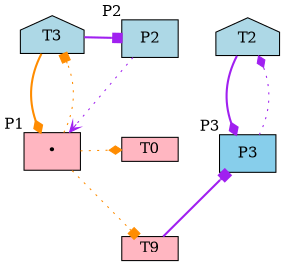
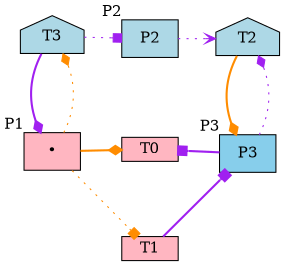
edge "T3" -> "P2 P2": style bold -> dotted
edge "T3" -> "• P1": color darkorange -> purple
edge "T2" -> "P3 P3": color purple -> darkorange
edge "P2 P2" -> "• P1": now "P2 P2" -> "T2"
edge "• P1" -> "T3": arrowhead box -> diamond
edge "• P1" -> "T0": style dotted -> bold
edge "P3 P3" -> "T0": added
node "T9": label "T9" -> "T1"
